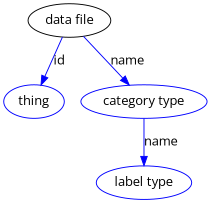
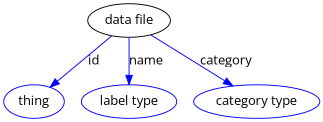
edge "data file" -> "category type": label "name" -> "category"
edge "category type" -> "label type": now "data file" -> "label type"
